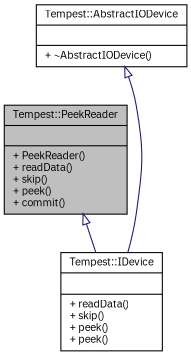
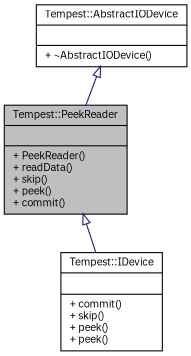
edge "Tempest::IDevice" -> "Tempest::AbstractIODevice": now "Tempest::PeekReader" -> "Tempest::AbstractIODevice"
node "Tempest::IDevice": text "+ readData()" -> "+ commit()"
